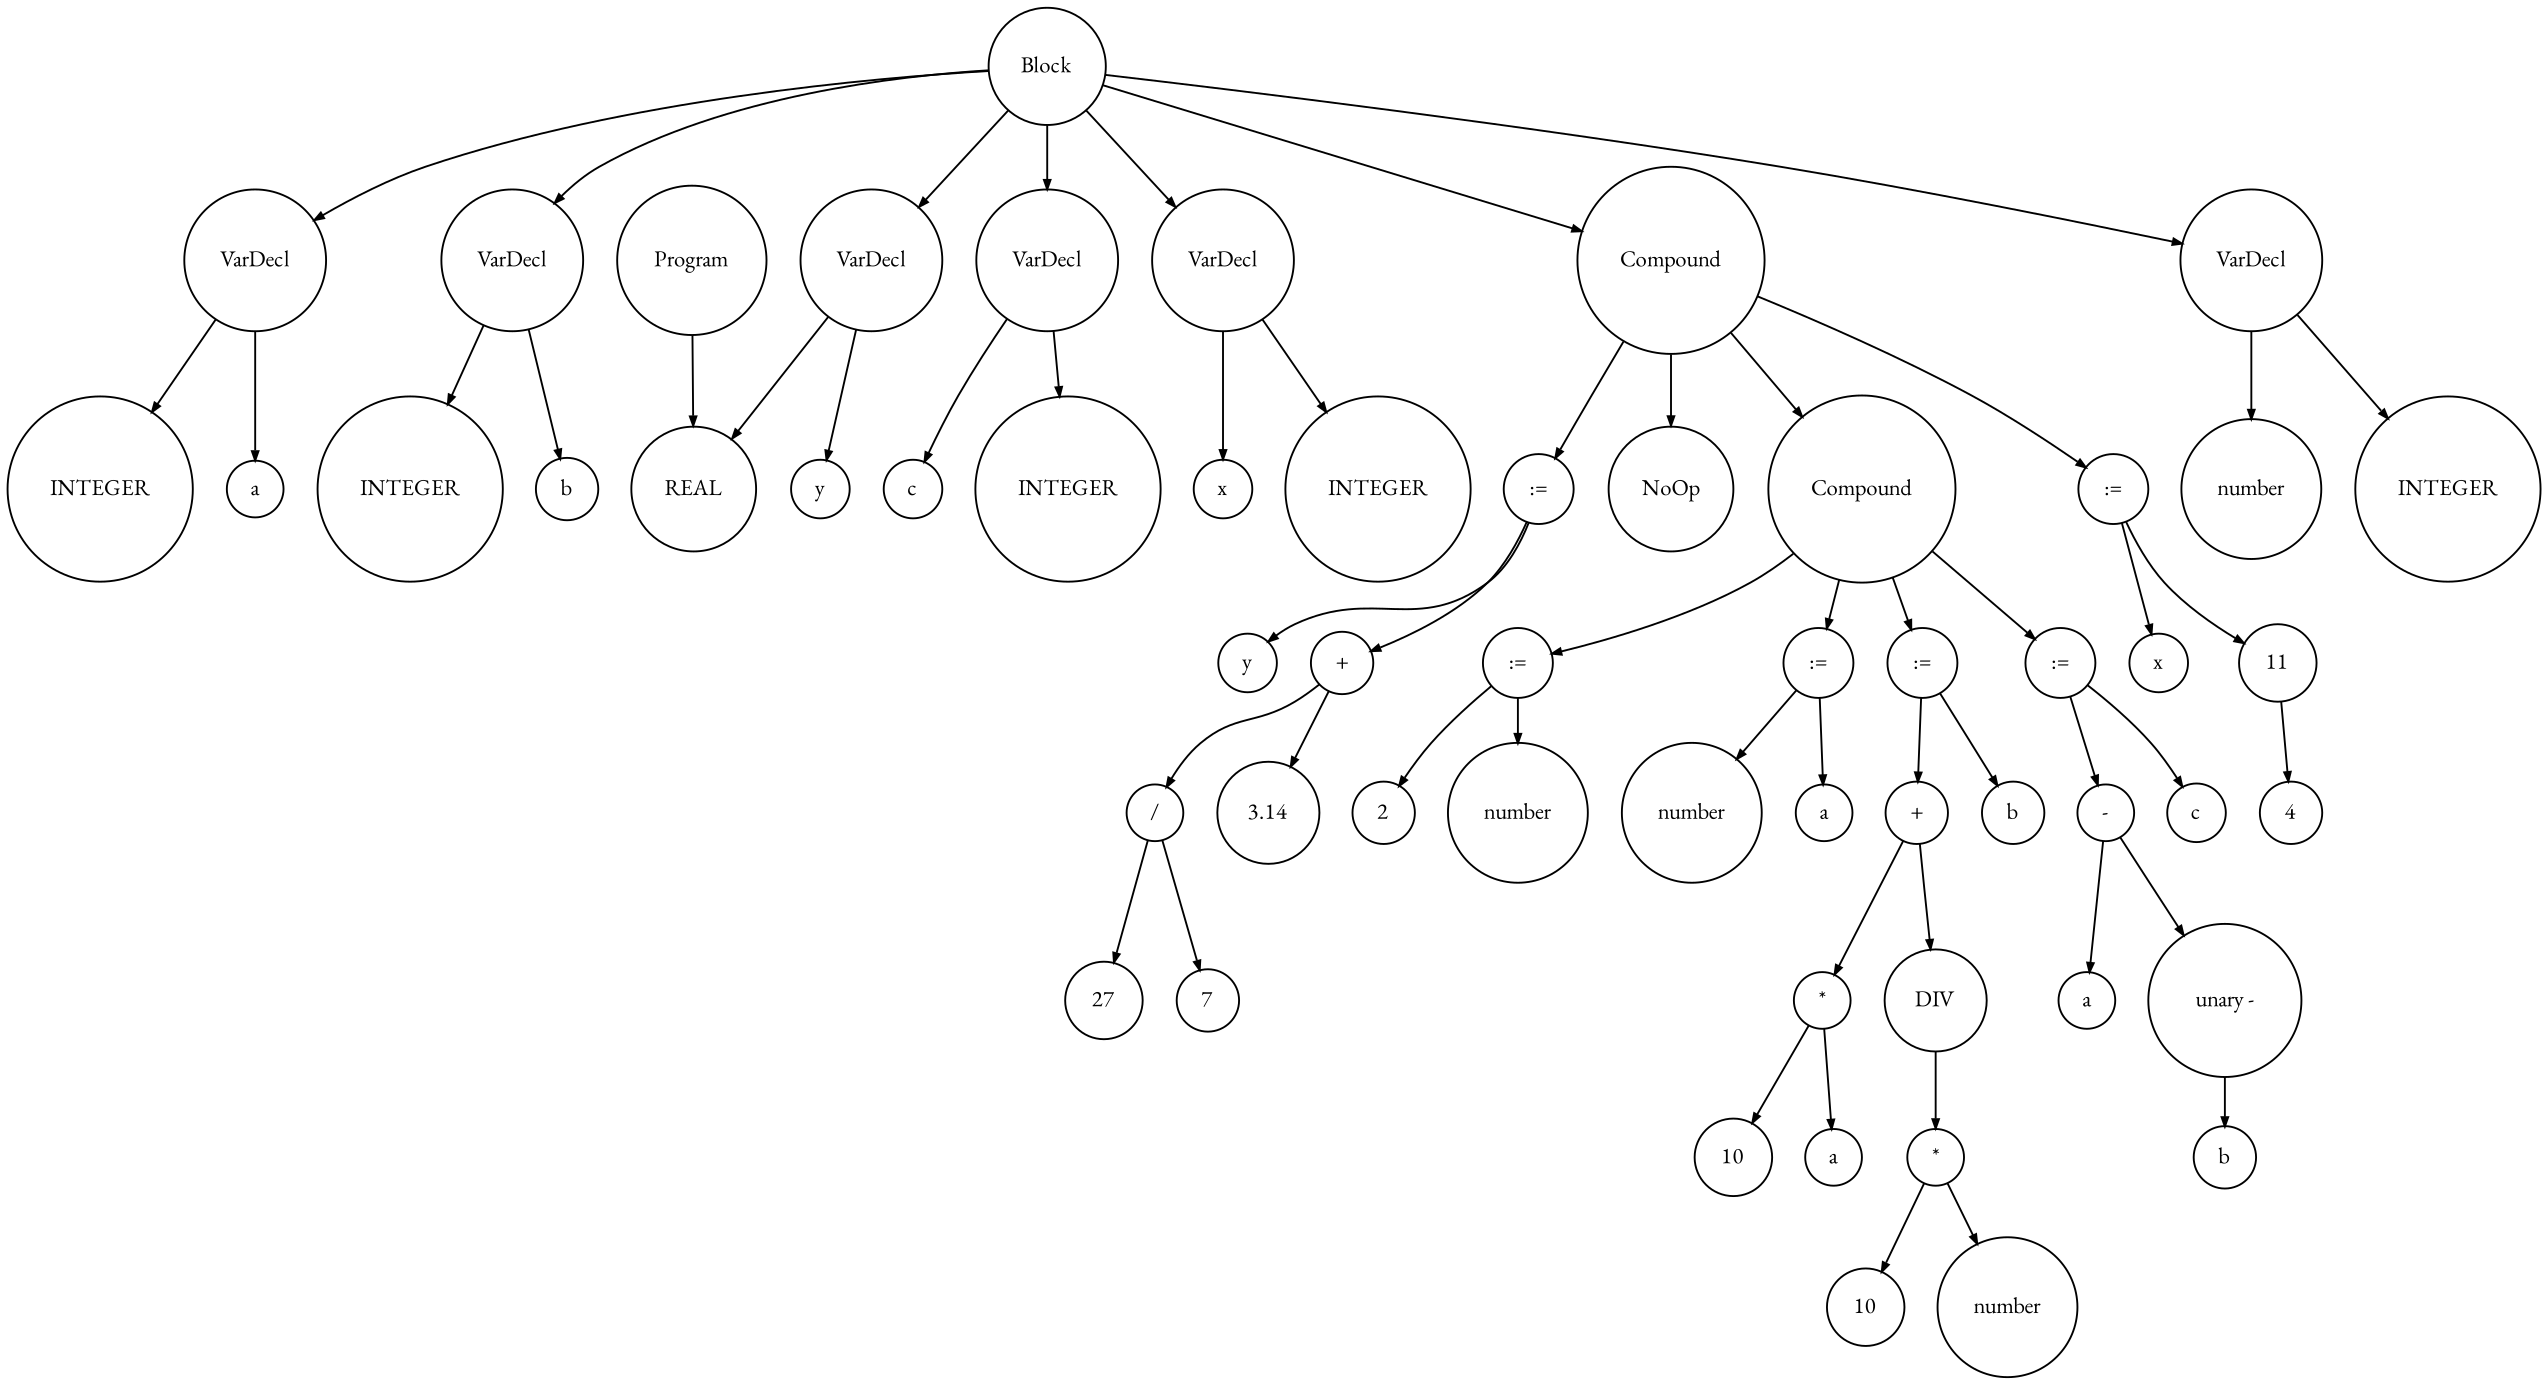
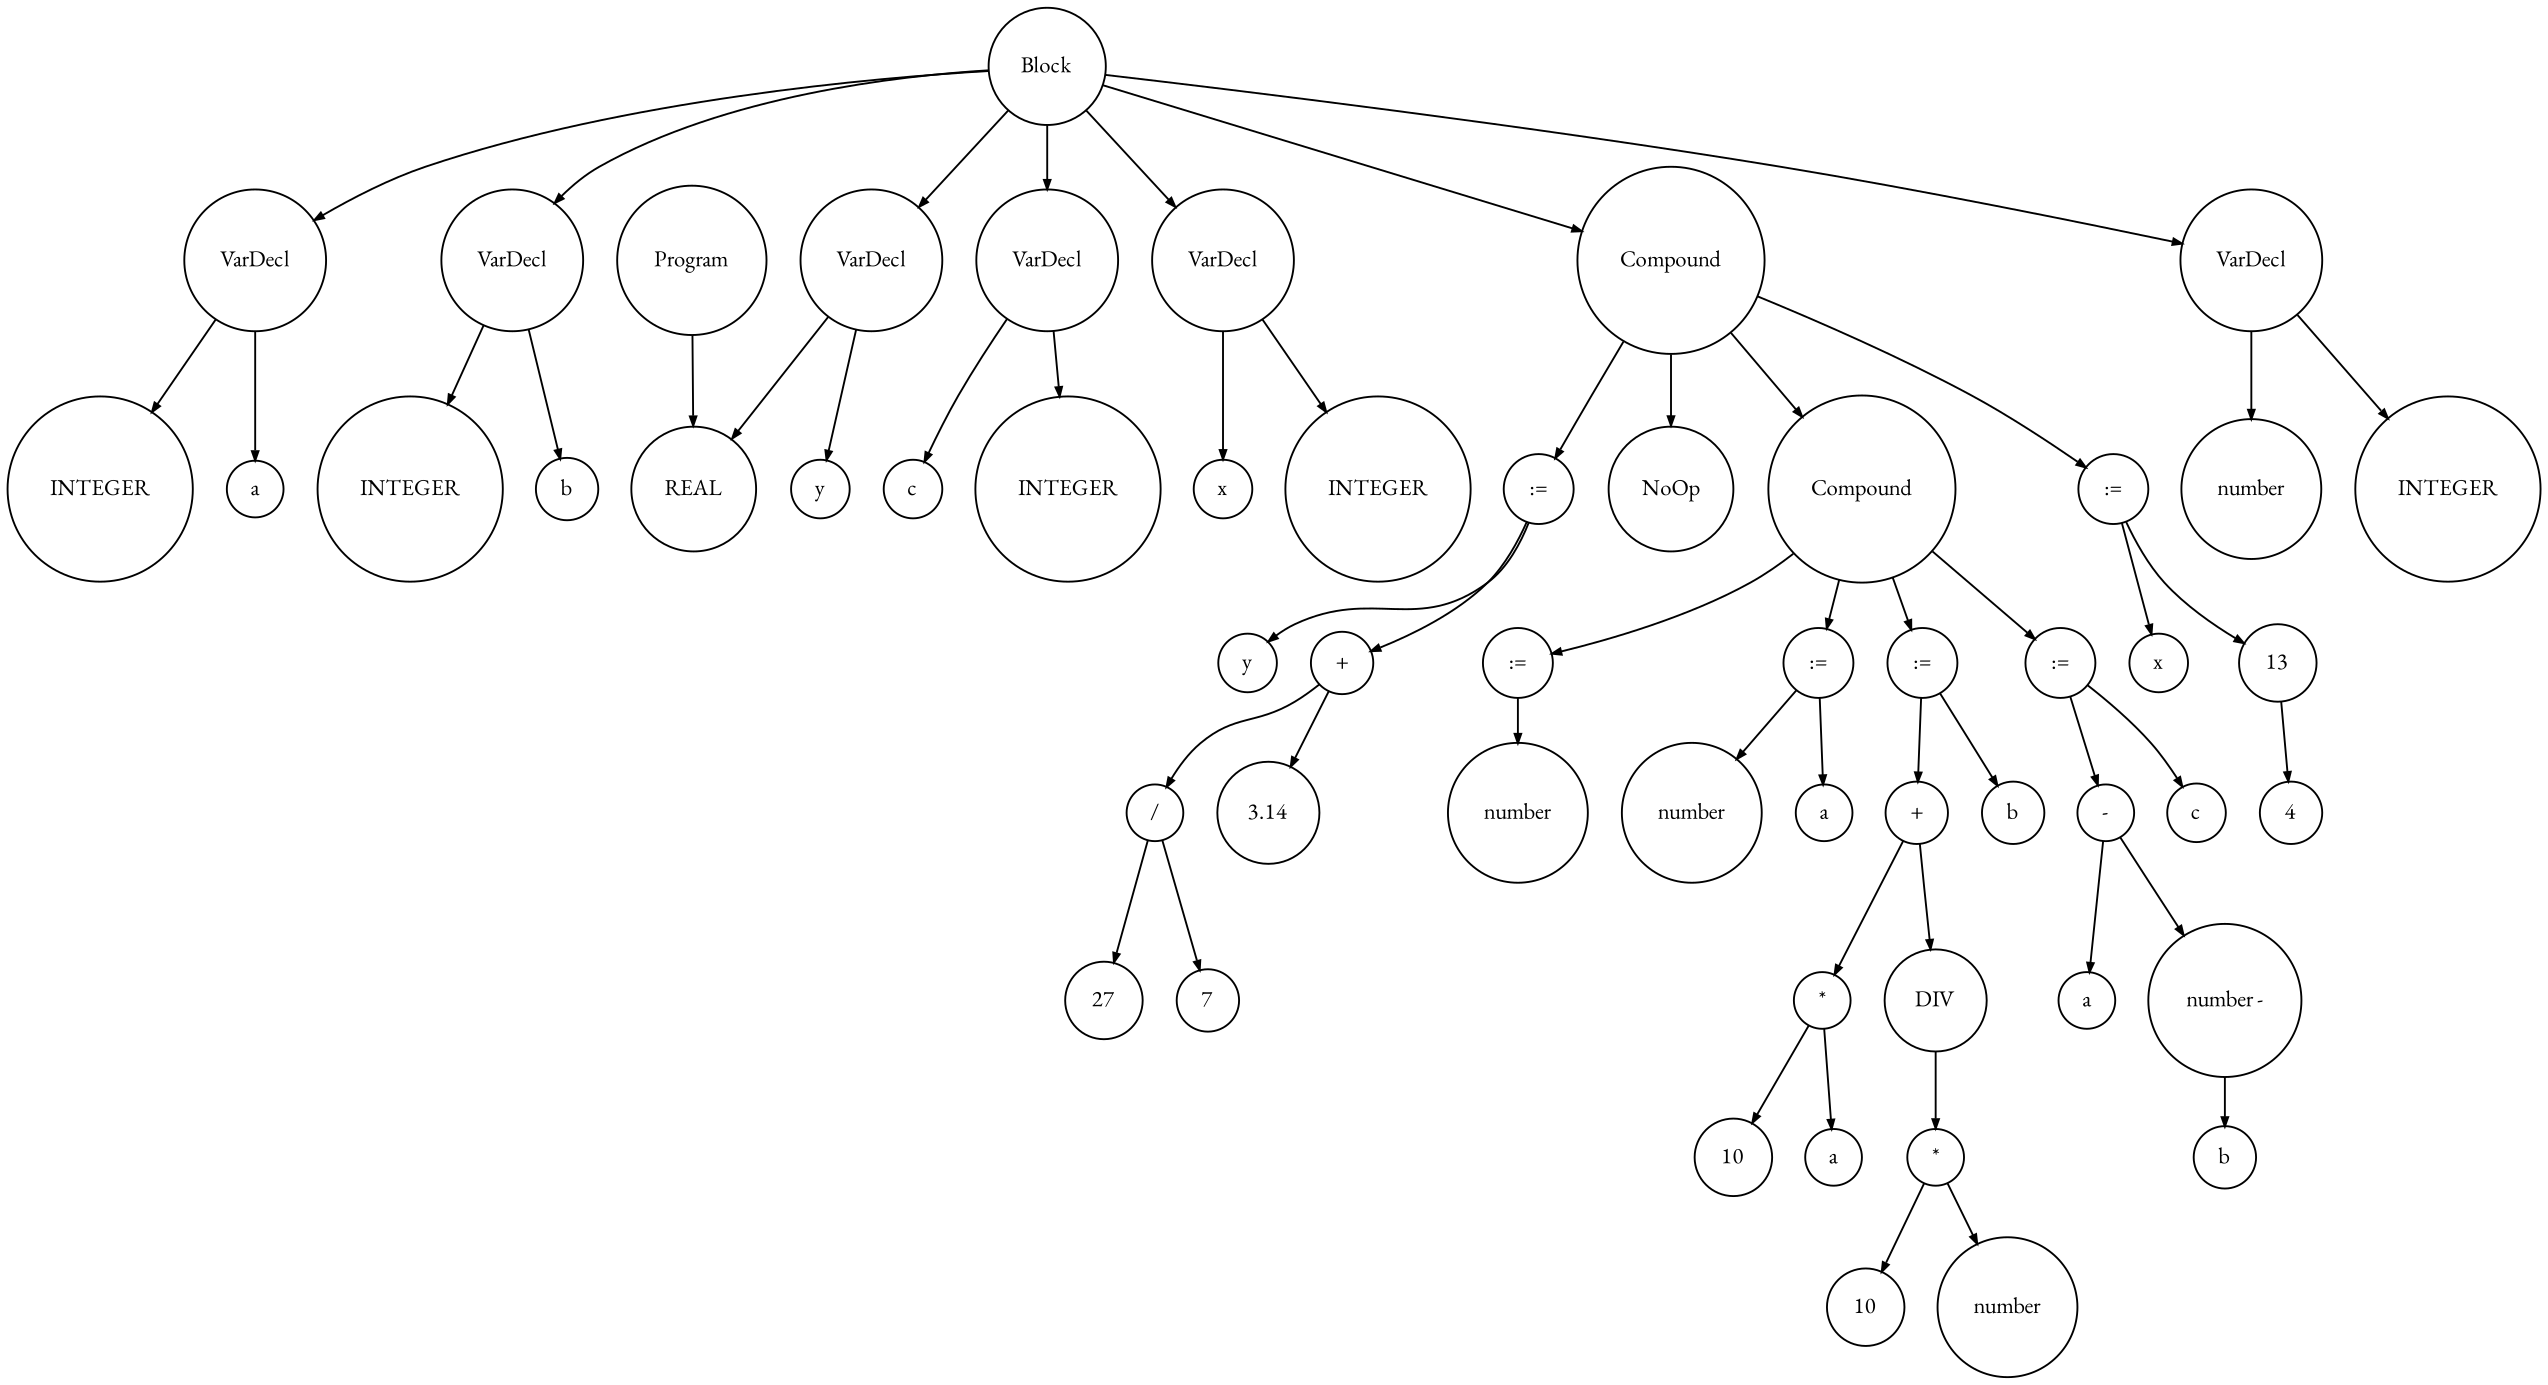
node "11": label "11" -> "13"
node "2": removed
node "unary -": label "unary -" -> "number -"
